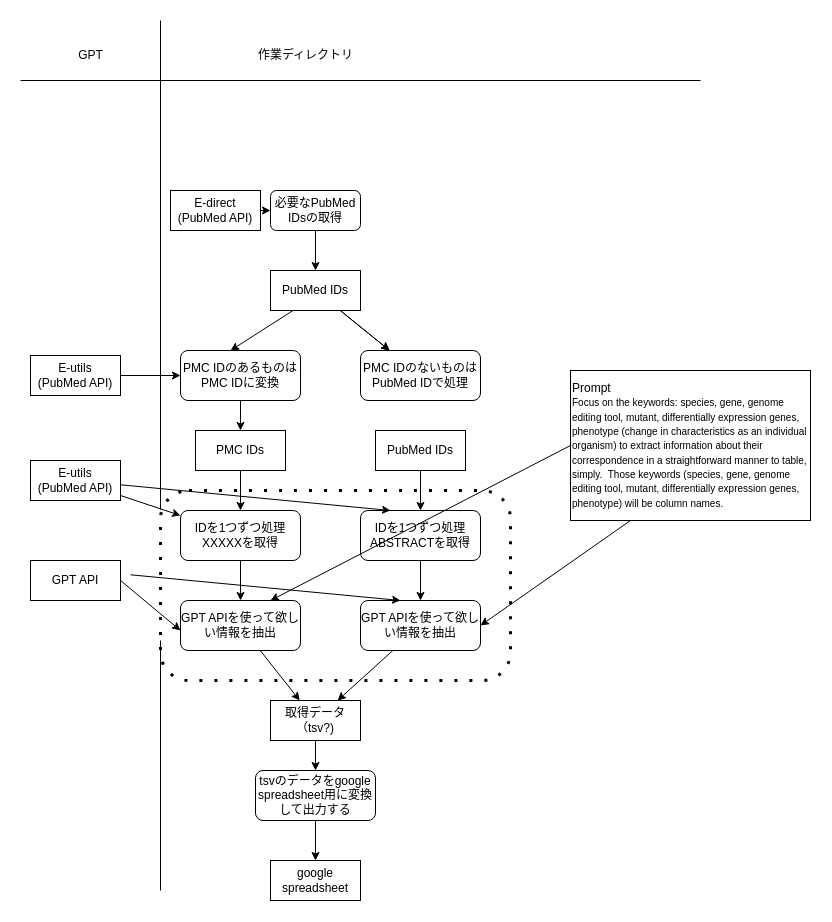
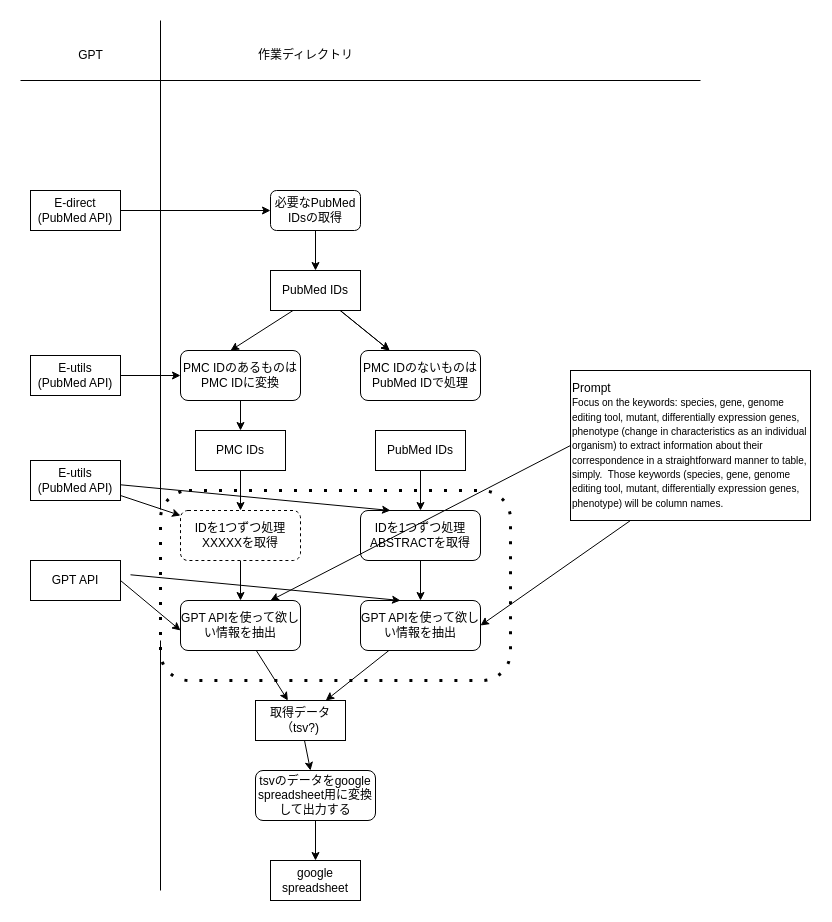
node "E-direct (PubMed API)": moved (216, 211) -> (76, 211)
node "IDを1つずつ処理XXXXXを取得": style solid -> dashed
node "取得データ（tsv?)": moved (316, 721) -> (301, 721)
